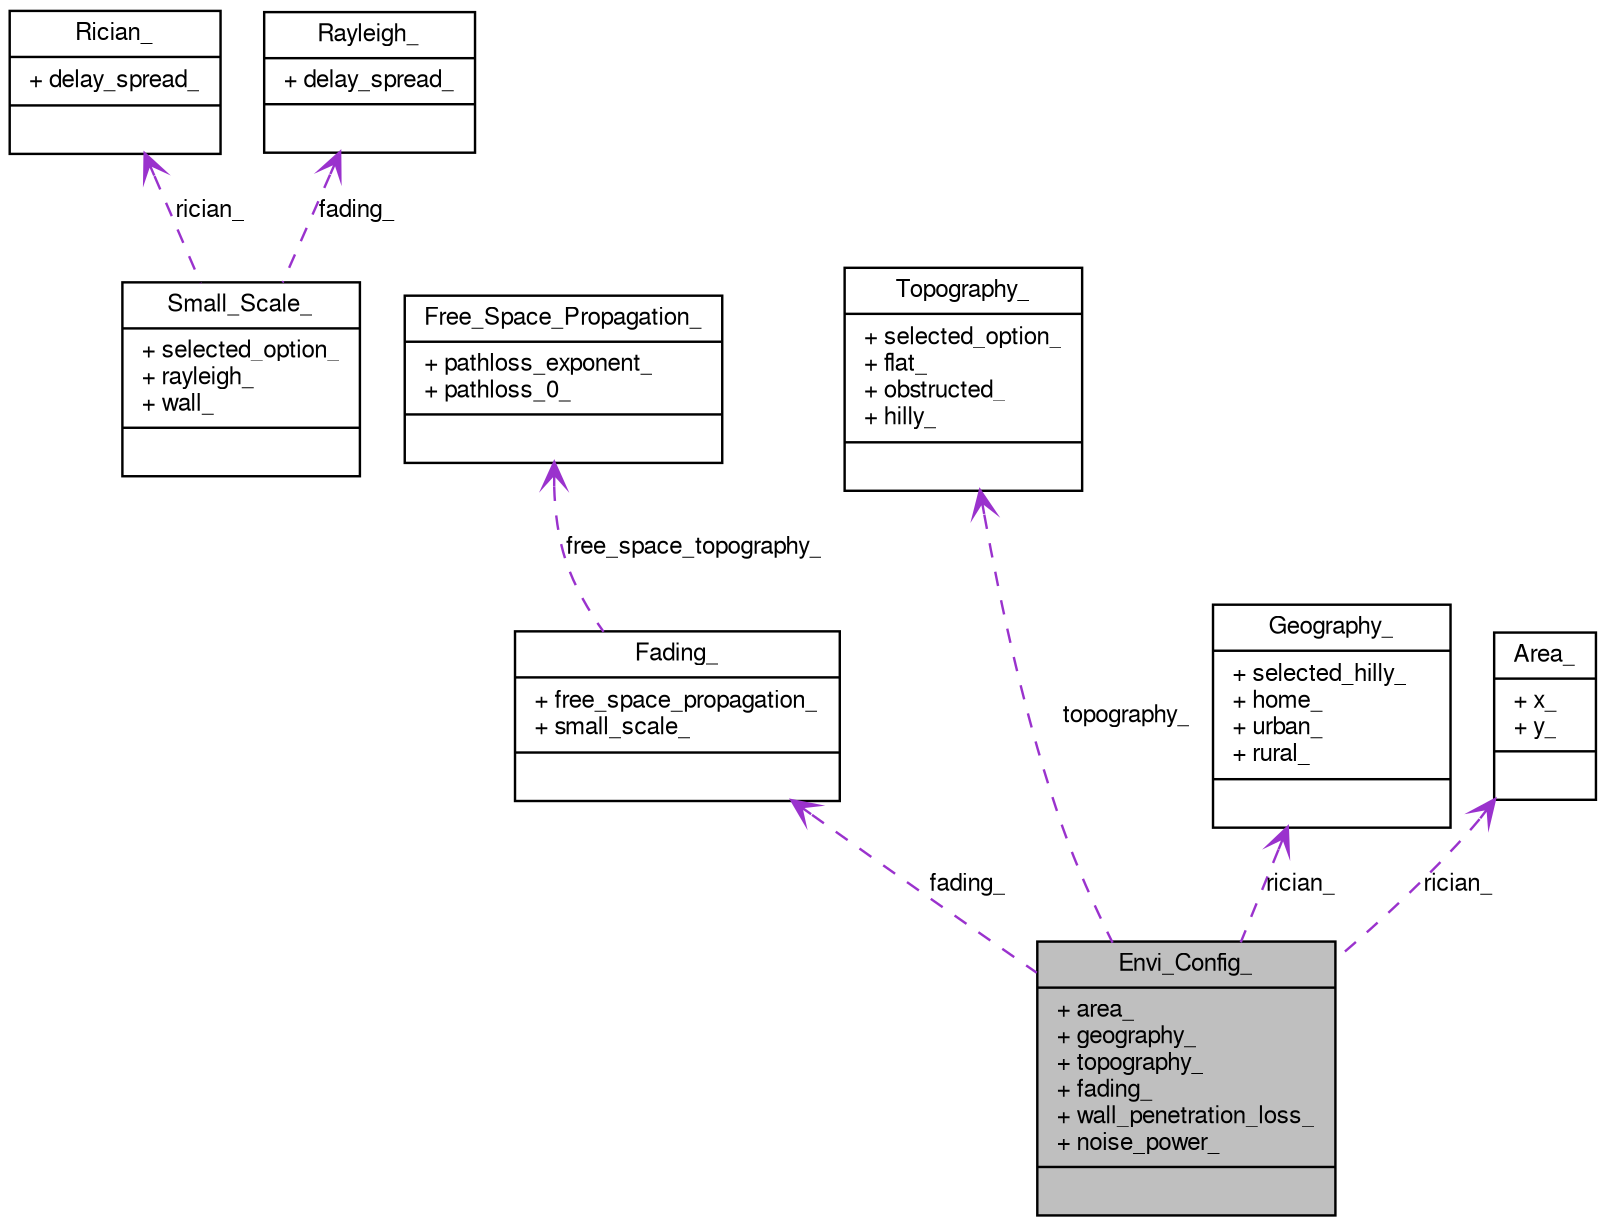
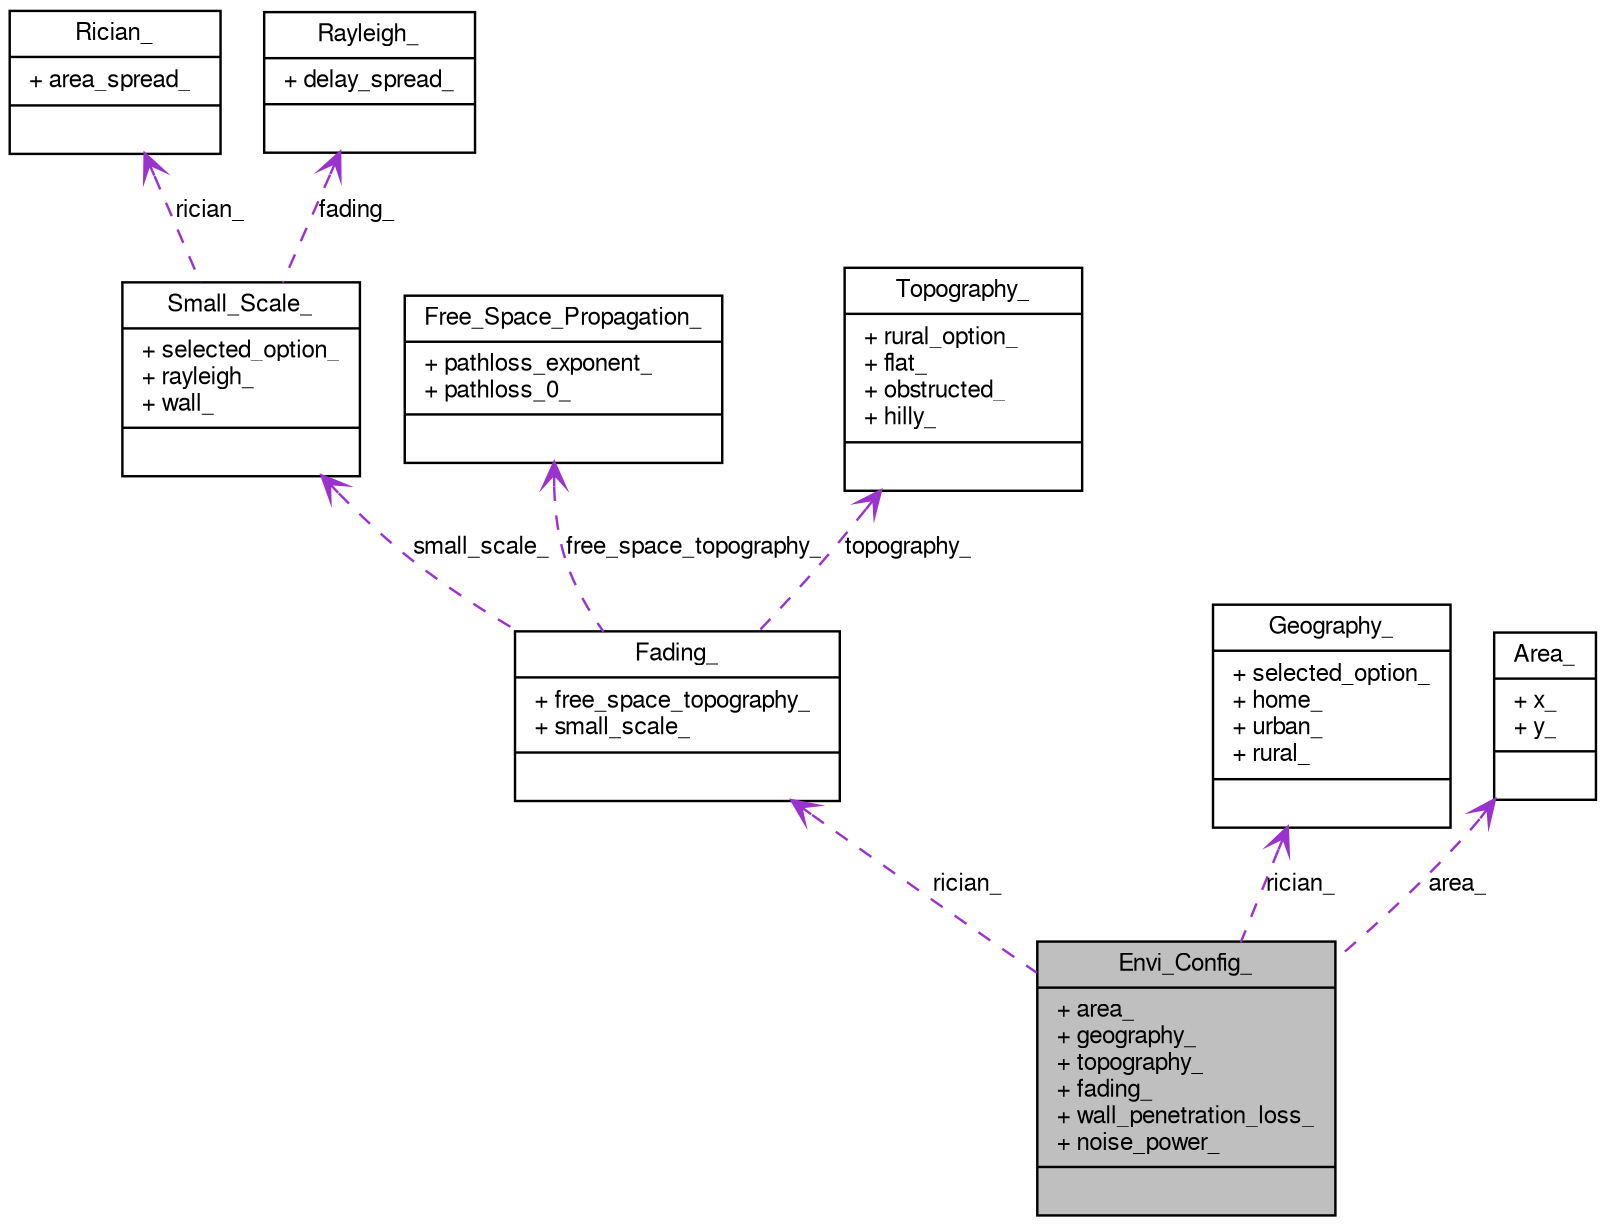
node "Rician_": text "+ delay_spread_" -> "+ area_spread_"
node "Topography_": text "+ selected_option_" -> "+ rural_option_"
edge "Fading_" -> "Small_Scale_": added, label "small_scale_"
node "Geography_": text "+ selected_hilly_" -> "+ selected_option_"
node "Fading_": text "+ free_space_propagation_" -> "+ free_space_topography_"
edge "Envi_Config_" -> "Topography_": now "Fading_" -> "Topography_"
edge "Envi_Config_" -> "Fading_": label "fading_" -> "rician_"
edge "Envi_Config_" -> "Area_": label "rician_" -> "area_"
